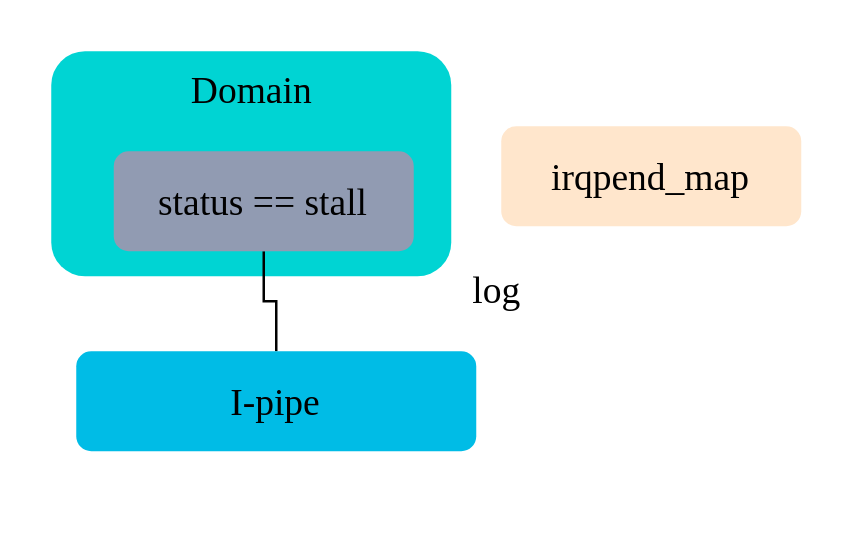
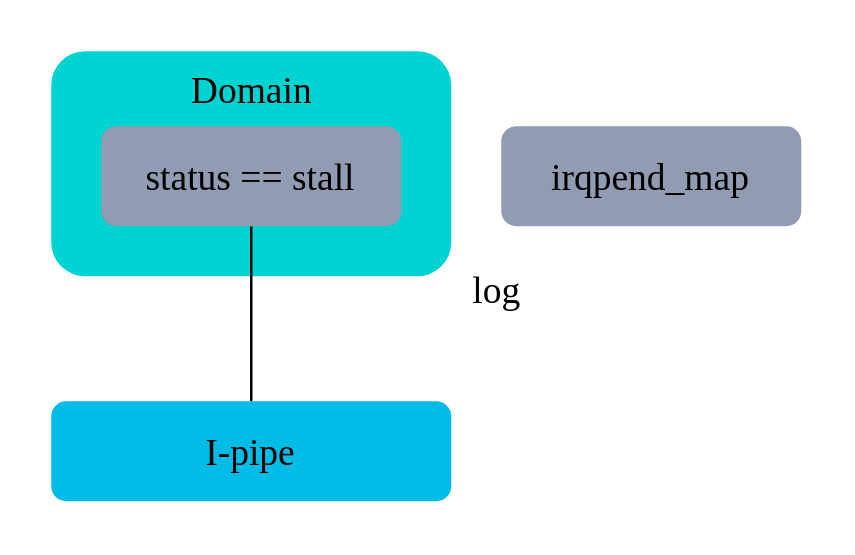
node "irqpend_map": fillcolor #ffe6cc -> #919bb2
node "status == stall": moved (264, 201) -> (251, 176)
node "I-pipe": moved (276, 401) -> (251, 451)
